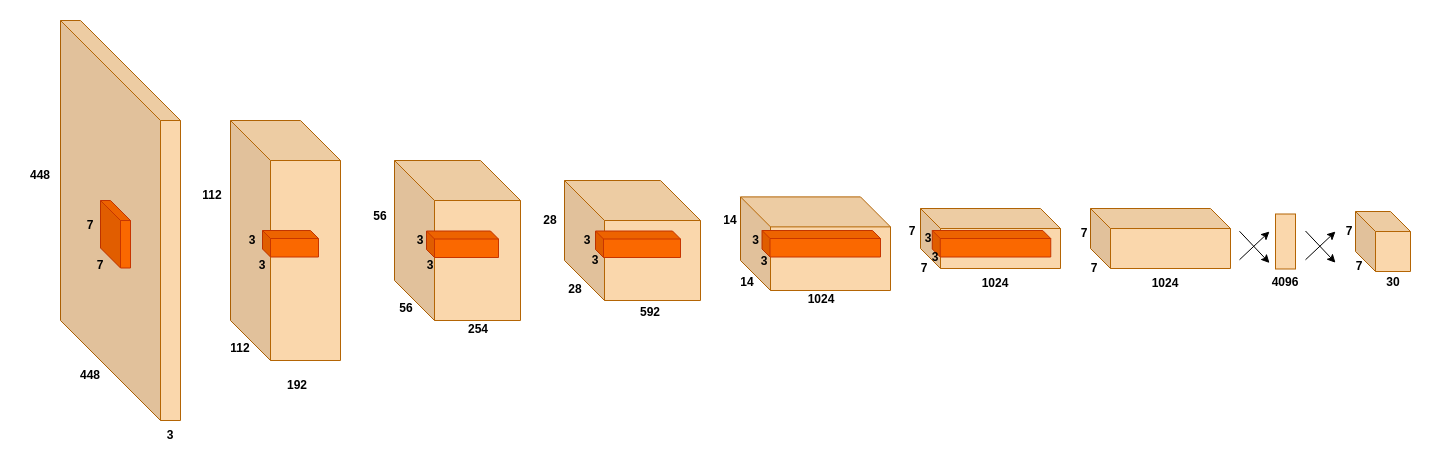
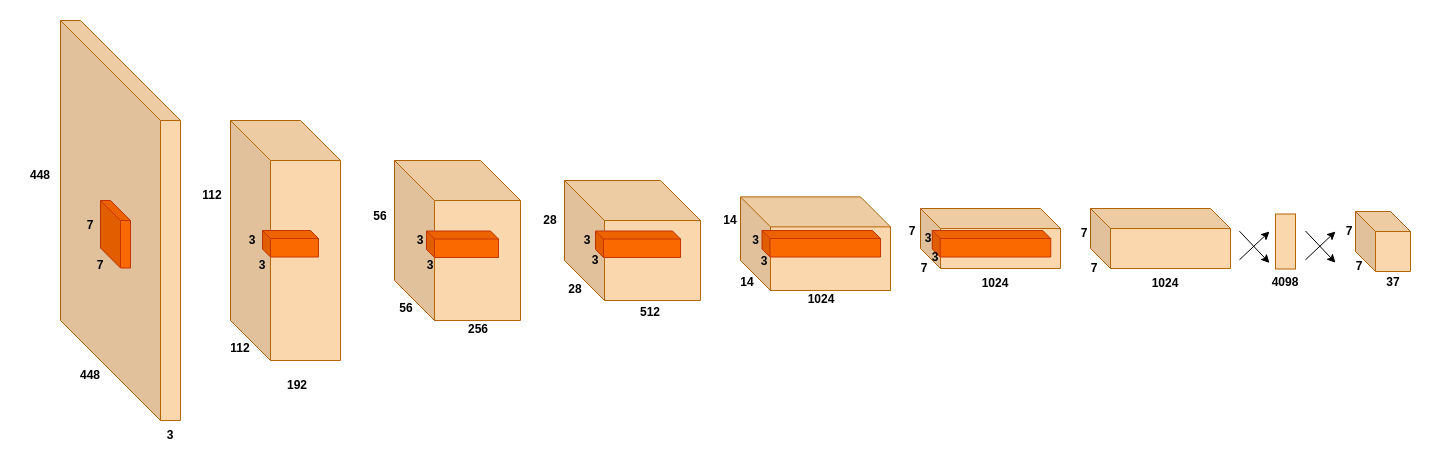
node "4096": label "4096" -> "4098"
node "30": label "30" -> "37"
node "592": label "592" -> "512"
node "254": label "254" -> "256"
